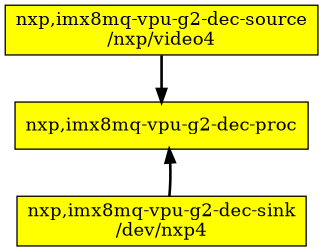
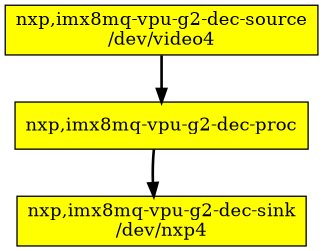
node "nxp,imx8mq-vpu-g2-dec-source /nxp/video4": label "nxp,imx8mq-vpu-g2-dec-source /nxp/video4" -> "nxp,imx8mq-vpu-g2-dec-source /dev/video4"
edge "nxp,imx8mq-vpu-g2-dec-sink /dev/nxp4" -> "nxp,imx8mq-vpu-g2-dec-proc": reversed
